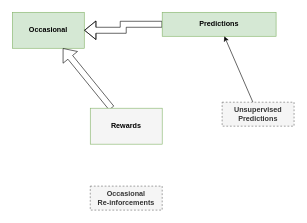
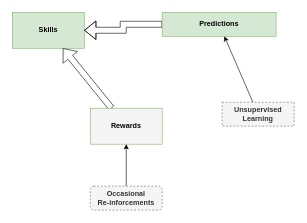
node "Occasional": label "Occasional" -> "Skills"
node "Unsupervised Predictions": label "Unsupervised Predictions" -> "Unsupervised Learning"
edge "Occasional Re-inforcements" -> "Rewards": added
node "Occasional Re-inforcements": shape rectangle -> rounded rectangle
